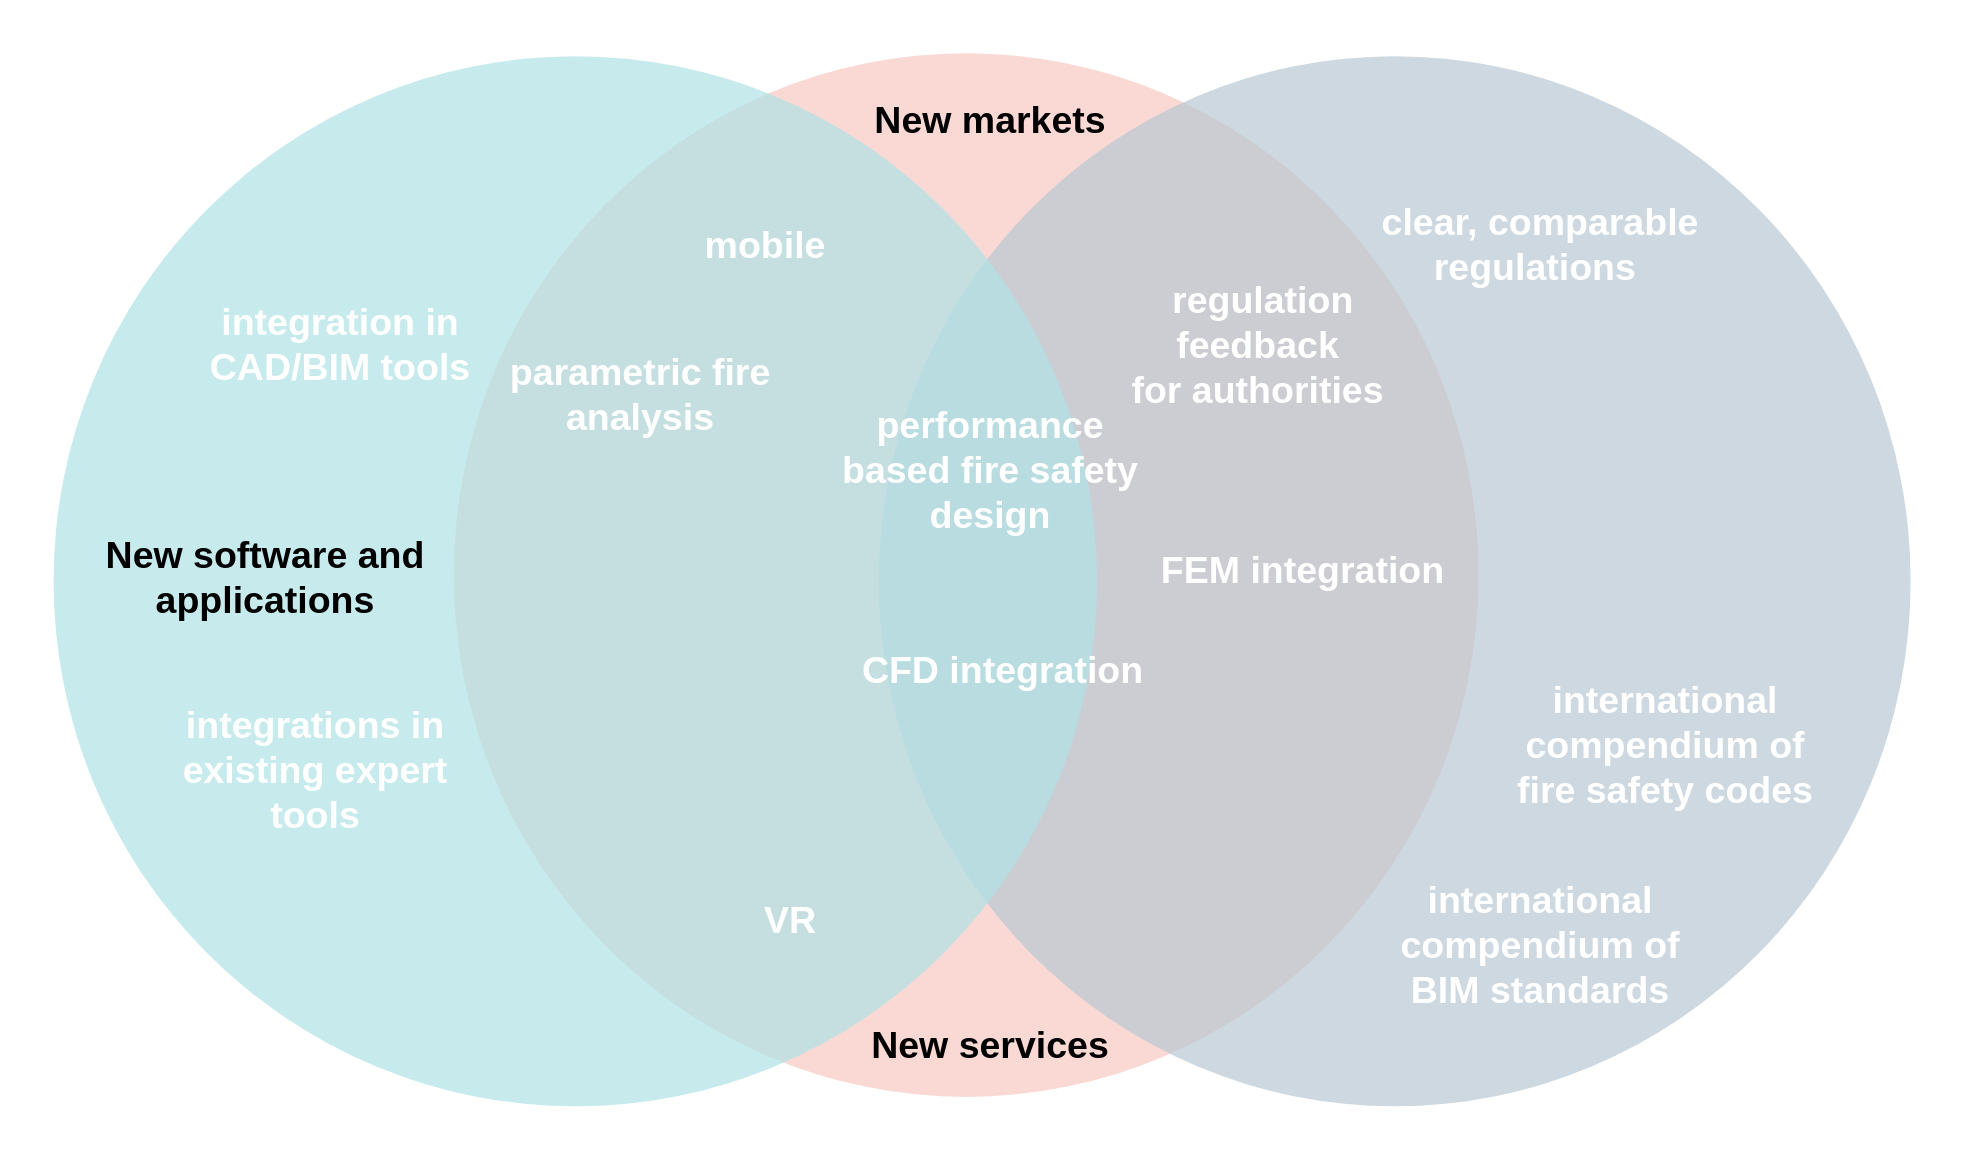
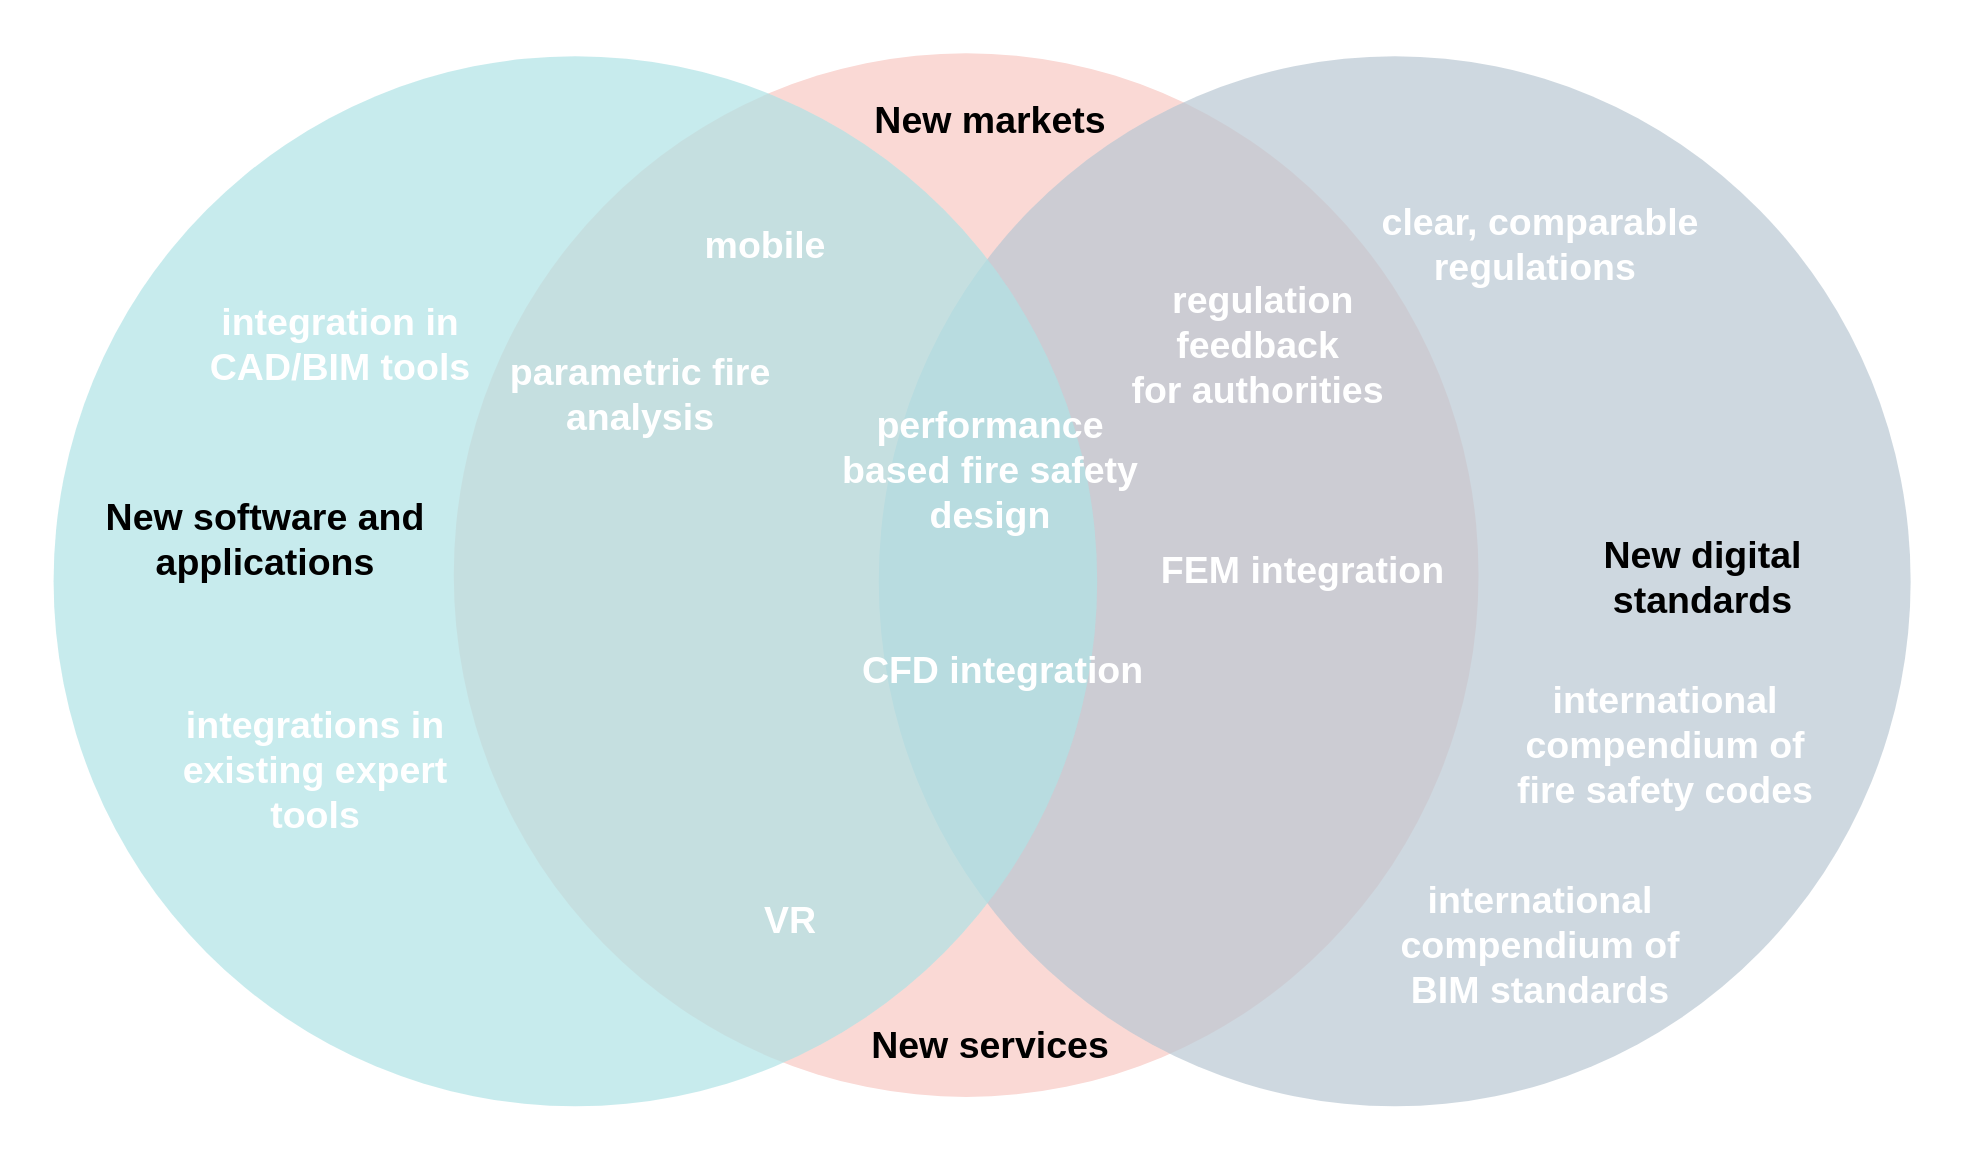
node "New software and applications": moved (266, 575) -> (266, 538)
node "New digital standards": added
